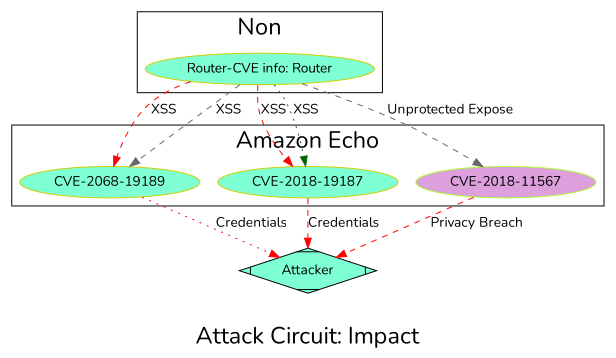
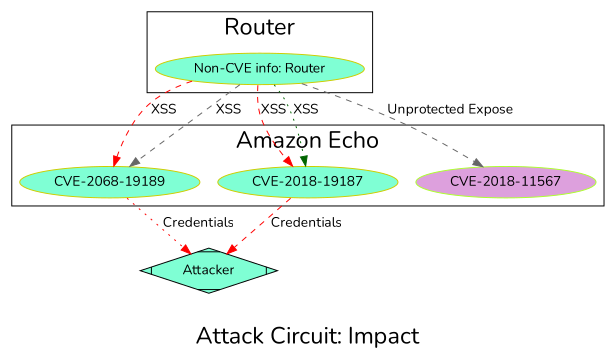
cluster "Non": label "Non" -> "Router"
node "Router-CVE info: Router": label "Router-CVE info: Router" -> "Non-CVE info: Router"
edge "CVE-2018-11567" -> "Attacker": removed, label "Privacy Breach"
